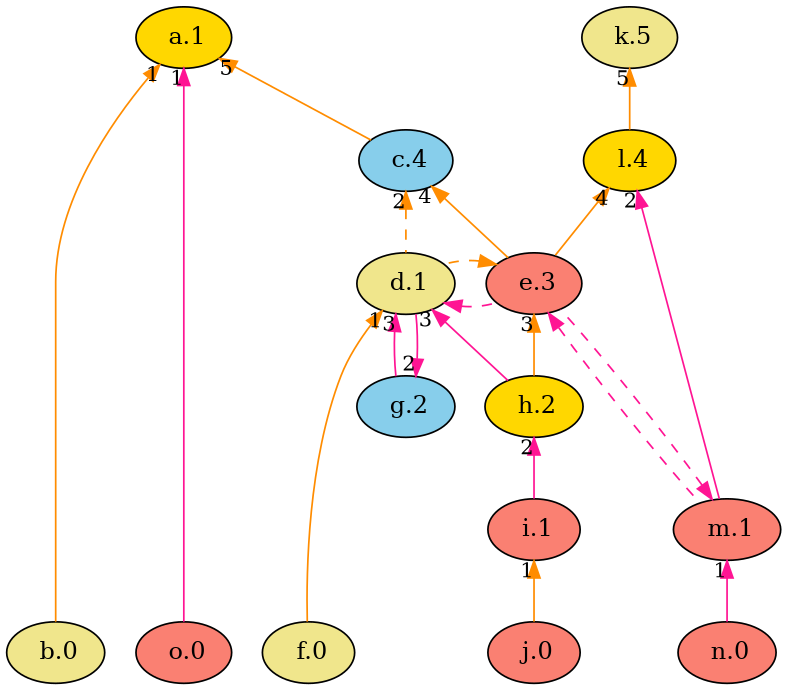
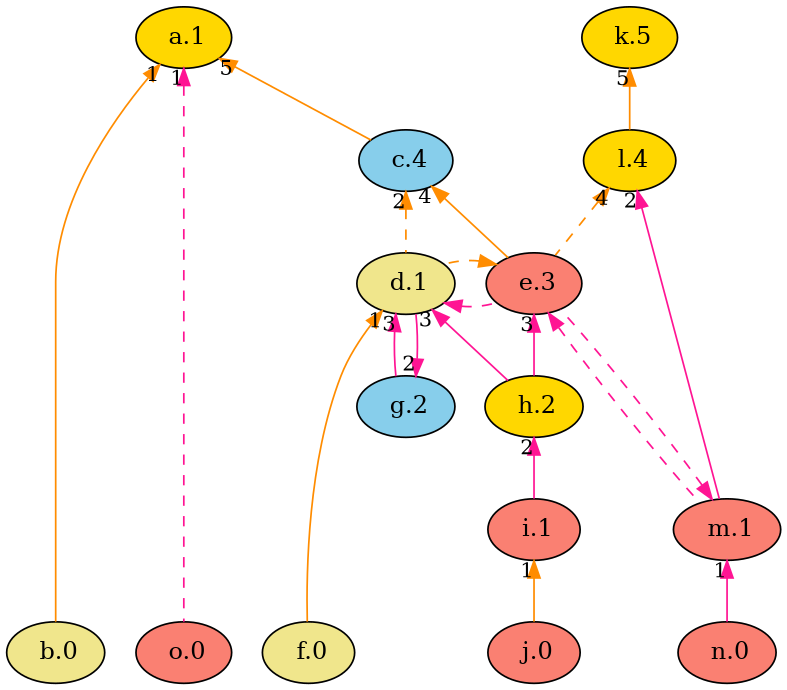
node "k.5": fillcolor khaki -> gold
edge "e.3" -> "l.4": style solid -> dashed
edge "o.0" -> "a.1": style solid -> dashed
edge "h.2" -> "e.3": color darkorange -> deeppink
